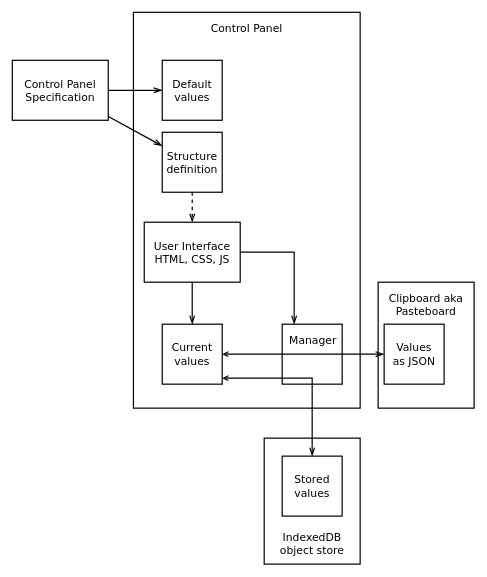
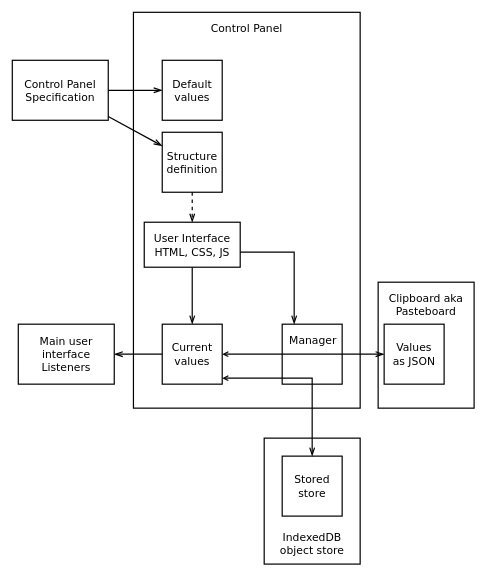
node "User Interface HTML, CSS, JS": size 96x60 -> 96x45
node "Main user interface Listeners": added
edge "Current values" -> "Main user interface Listeners": added
node "Stored values": label "Stored values" -> "Stored store"
